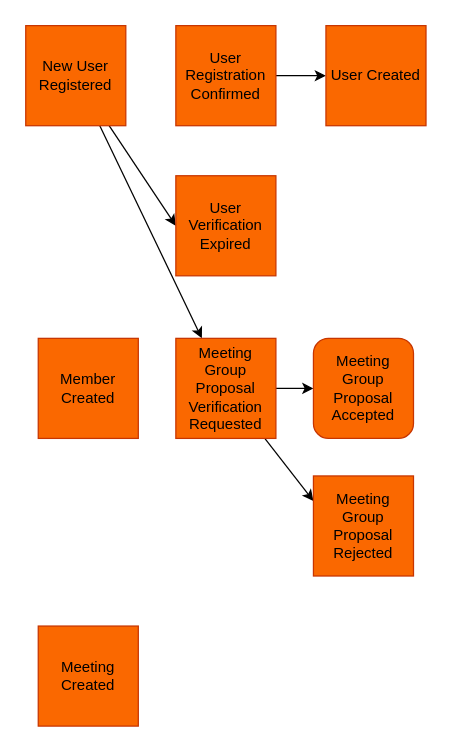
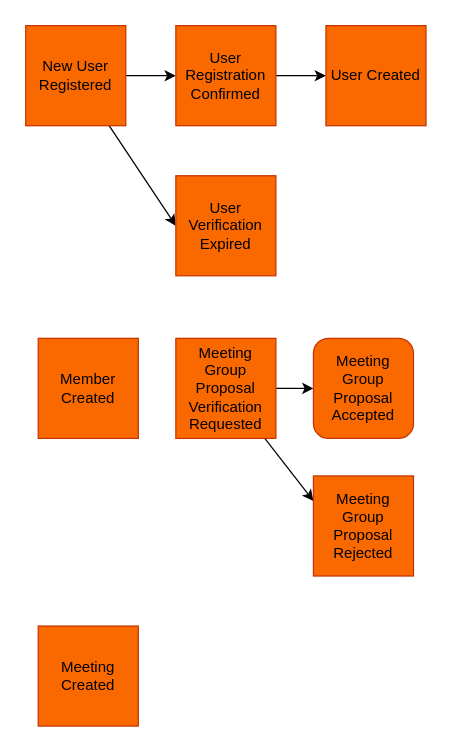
edge "New User Registered" -> "Meeting Group Proposal Verification Requested": now "New User Registered" -> "User Registration Confirmed"
